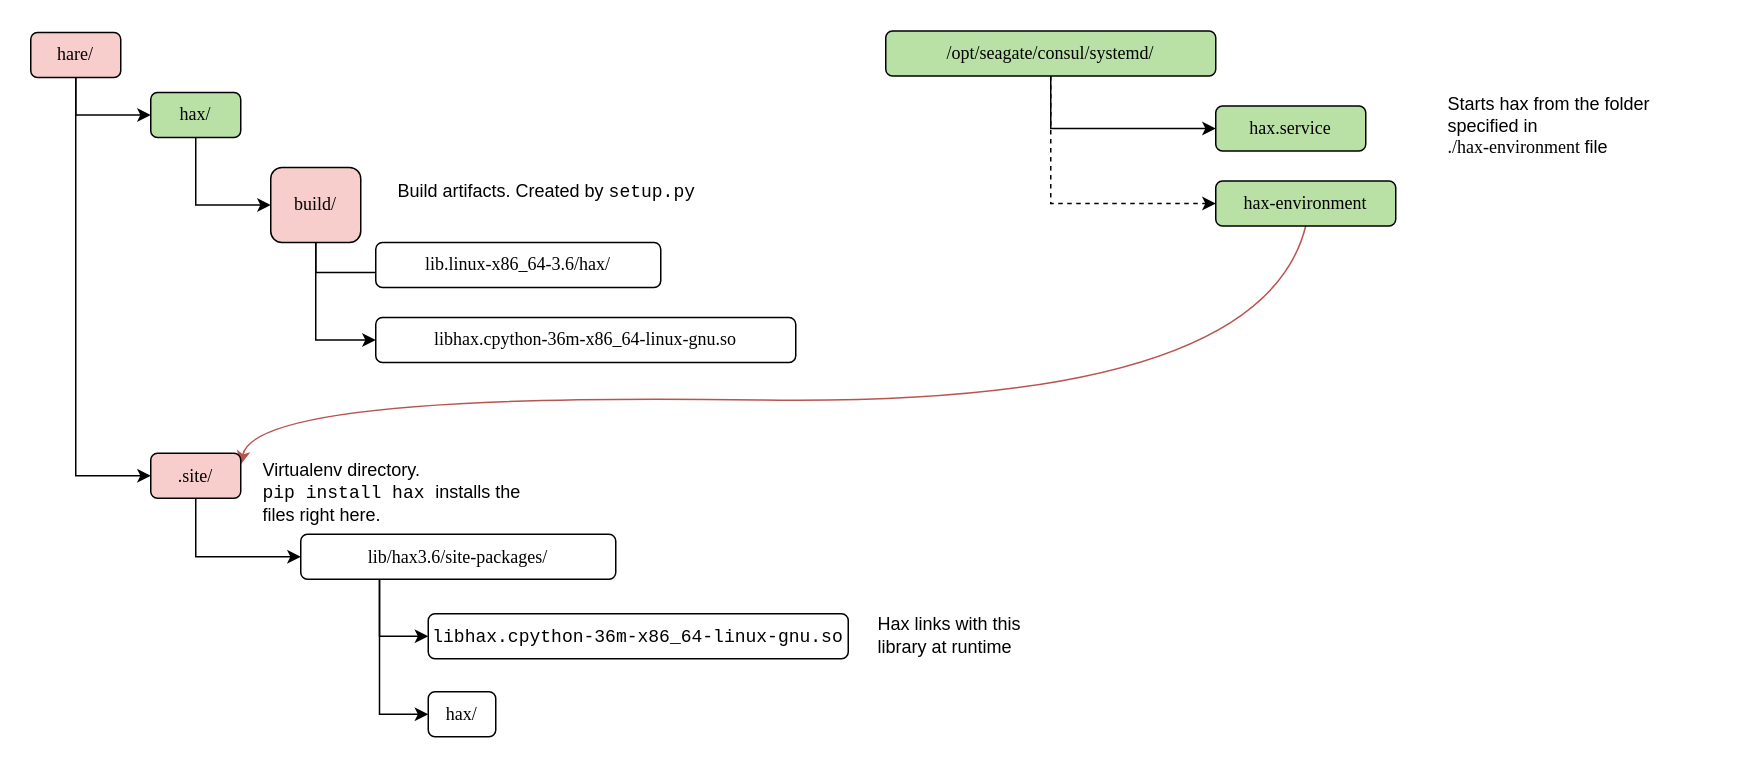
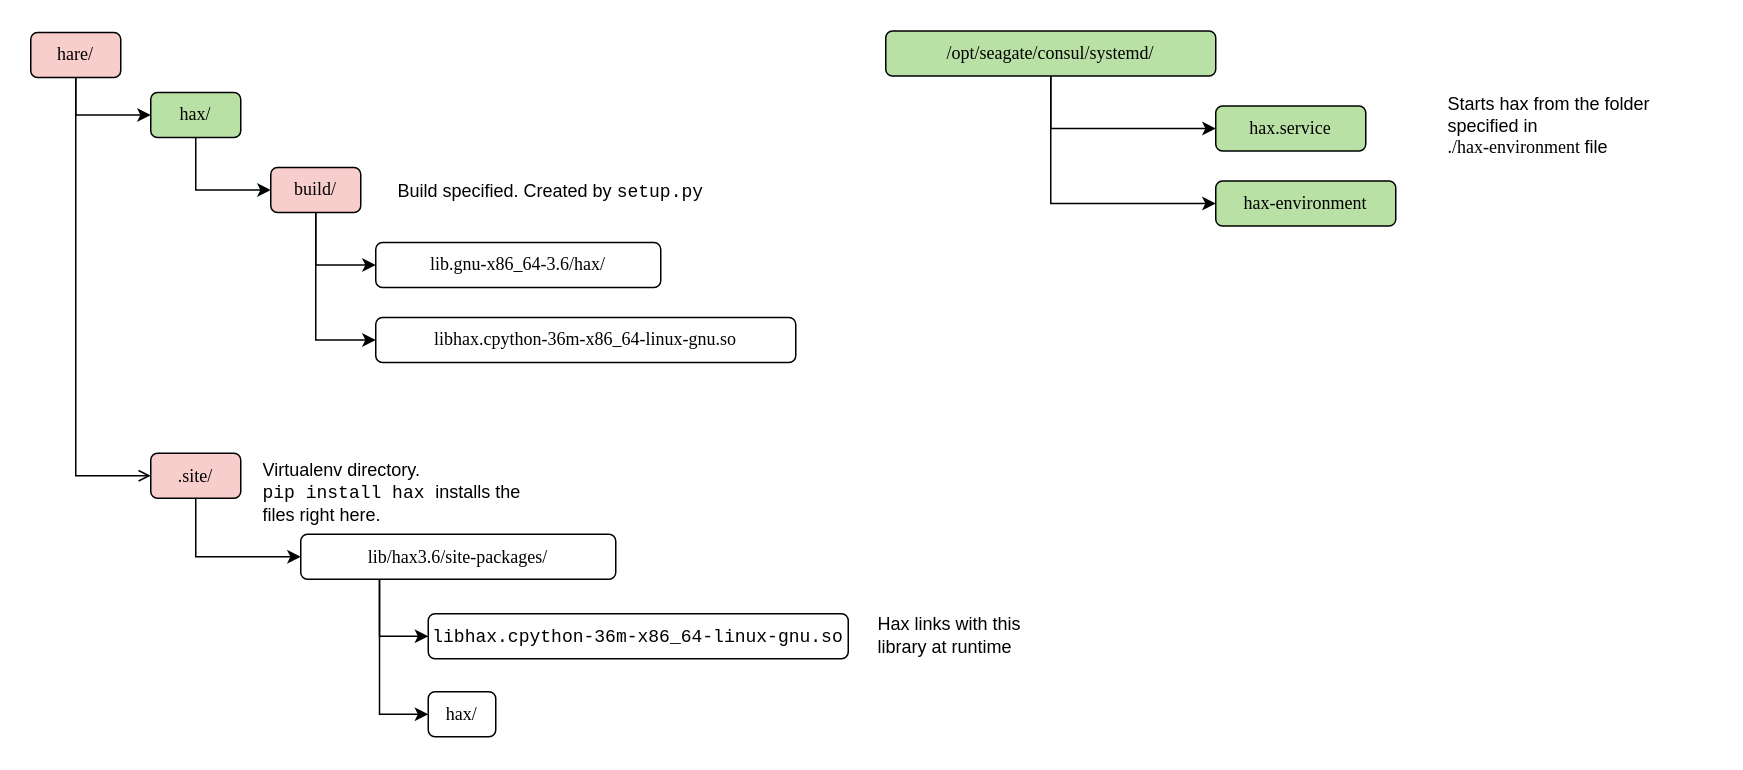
node "Build artifacts. Created by setup.py": label "Build artifacts. Created by setup.py" -> "Build specified. Created by setup.py"
edge "/opt/seagate/consul/systemd/" -> "hax-environment": style dashed -> solid
node "build/": size 90x75 -> 90x45
node "lib.linux-x86_64-3.6/hax/": label "lib.linux-x86_64-3.6/hax/" -> "lib.gnu-x86_64-3.6/hax/"
edge "hax-environment" -> ".site/": removed
edge "hare/" -> ".site/": arrowhead classic -> open
